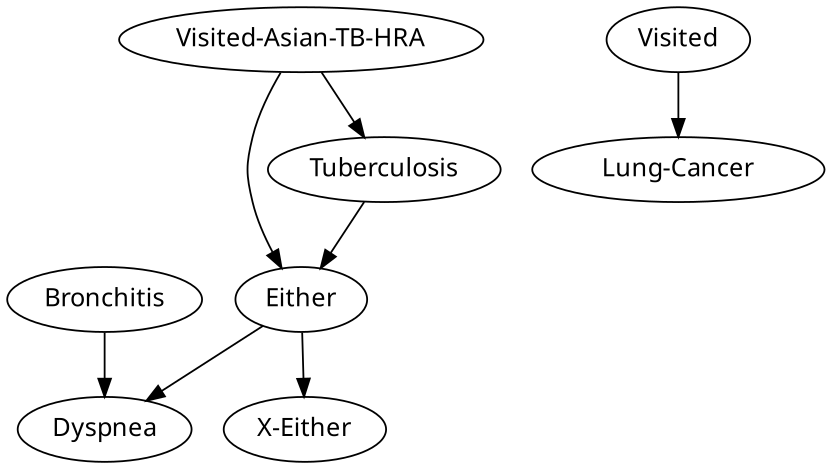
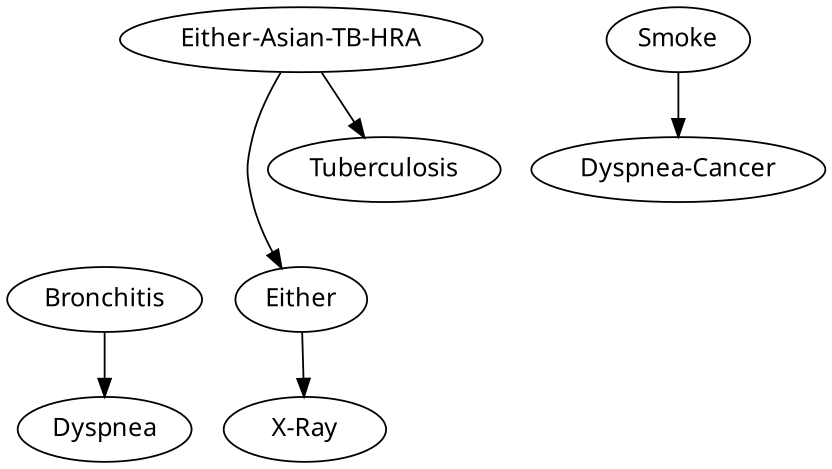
node "Visited-Asian-TB-HRA": label "Visited-Asian-TB-HRA" -> "Either-Asian-TB-HRA"
node "Visited": label "Visited" -> "Smoke"
node "Lung-Cancer": label "Lung-Cancer" -> "Dyspnea-Cancer"
edge "Tuberculosis" -> "Either": removed
edge "Either" -> "Dyspnea": removed
node "X-Either": label "X-Either" -> "X-Ray"
